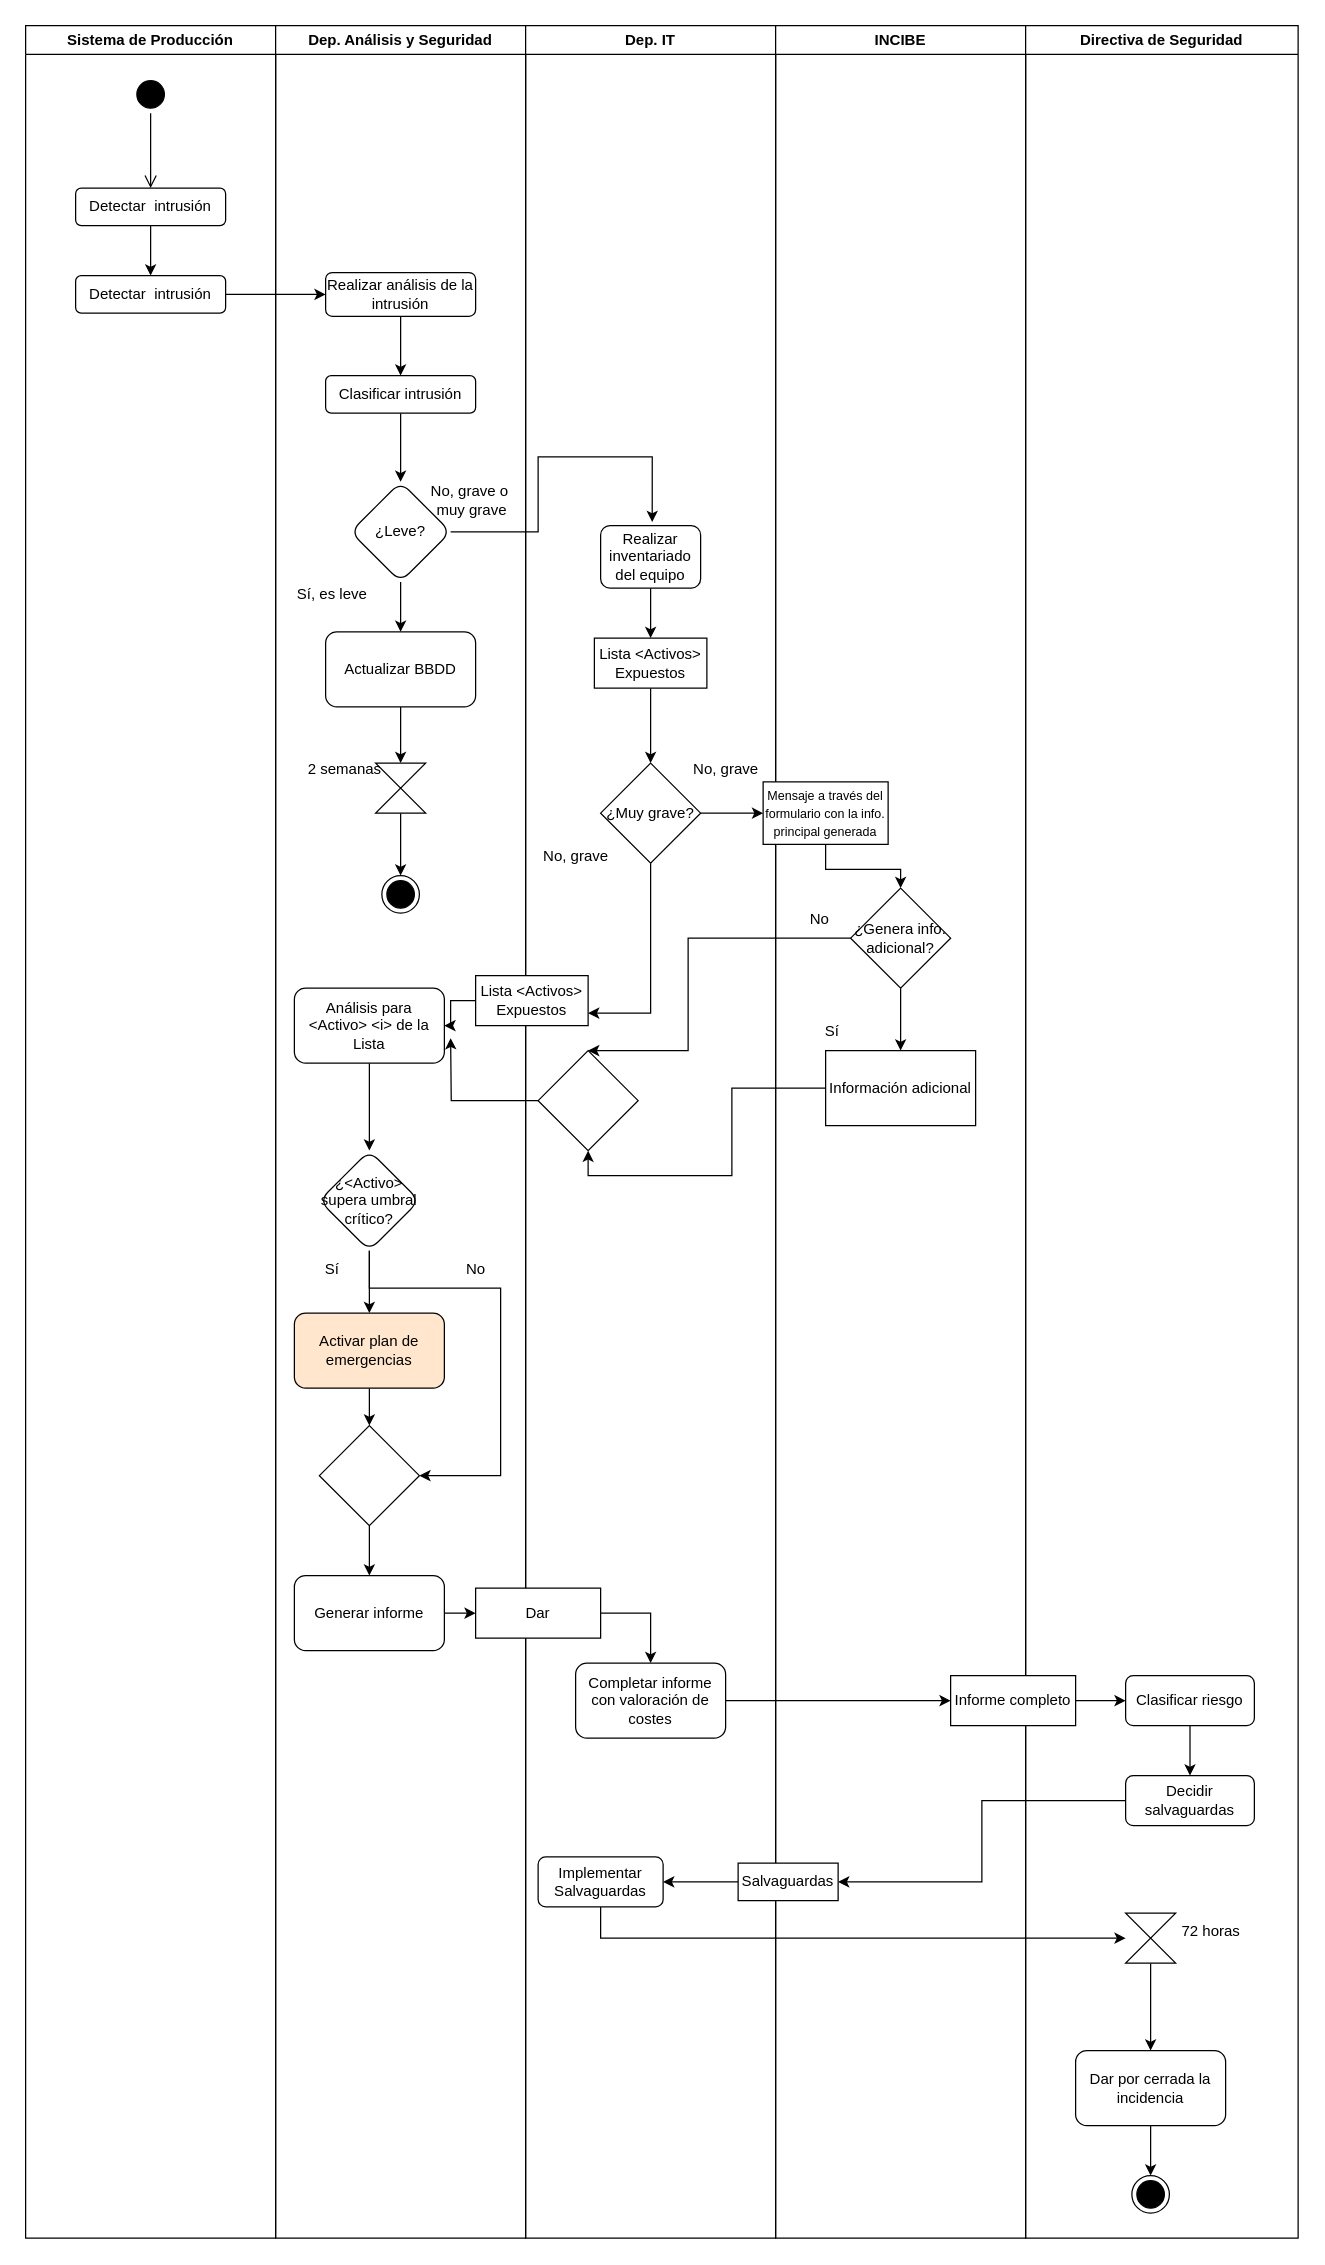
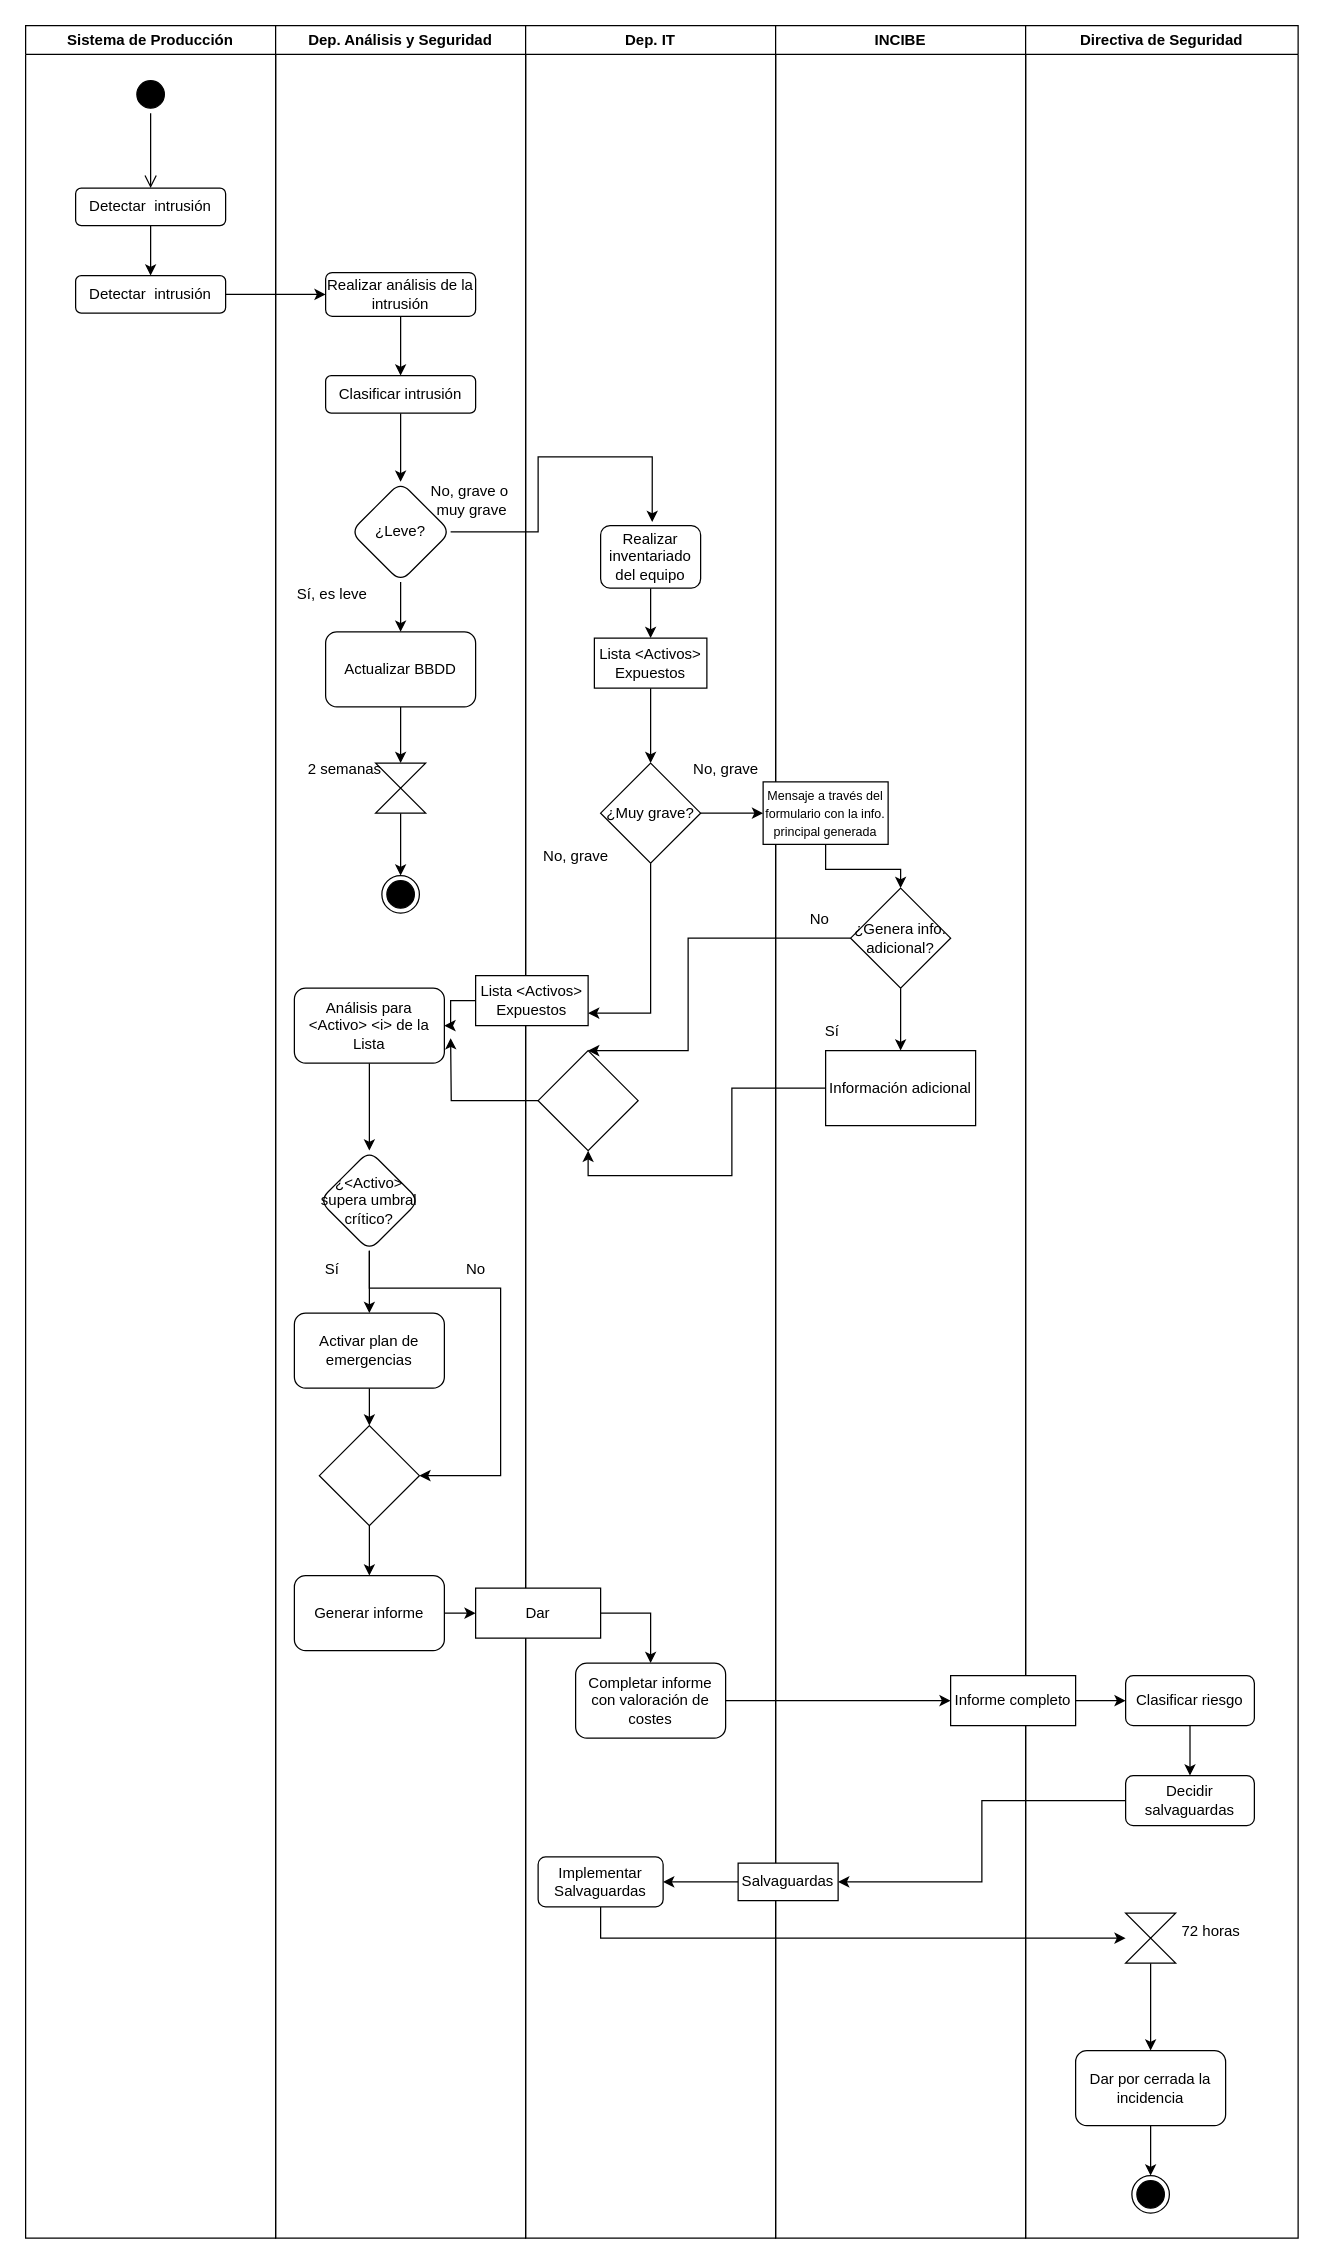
node "Activar plan de emergencias": fillcolor #ffe6cc -> #ffffff
